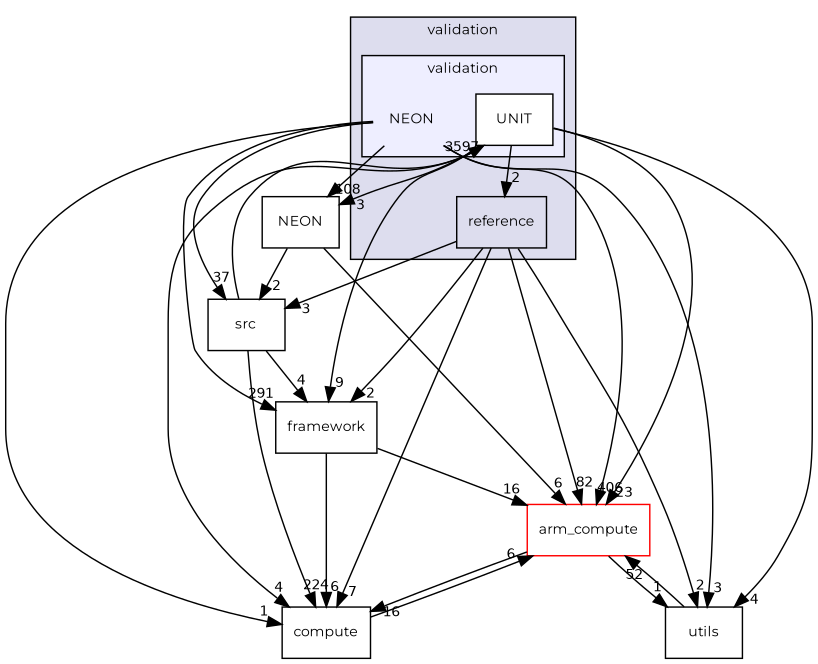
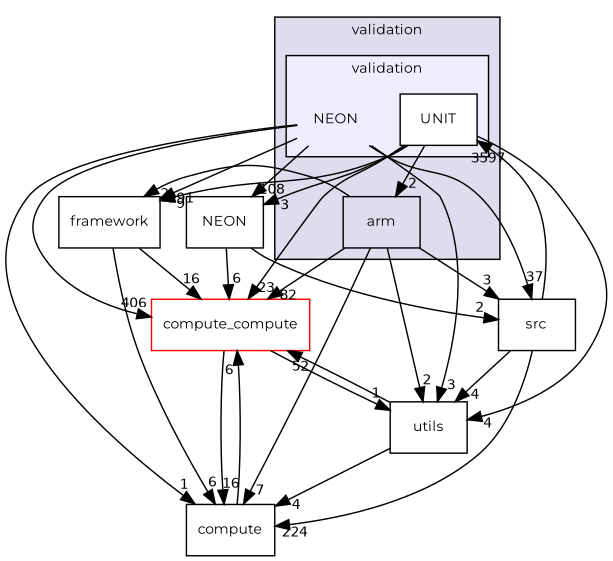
node "reference": label "reference" -> "arm"
edge "UNIT" -> "compute": now "utils" -> "compute"
edge "src" -> "framework": now "src" -> "utils"
node "arm_compute": label "arm_compute" -> "compute_compute"
